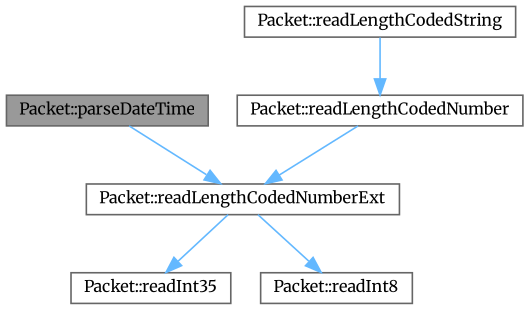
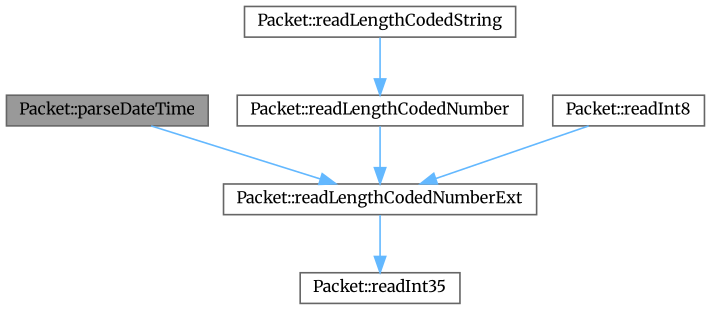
edge "Packet::readLengthCodedNumberExt" -> "Packet::readInt8": reversed
